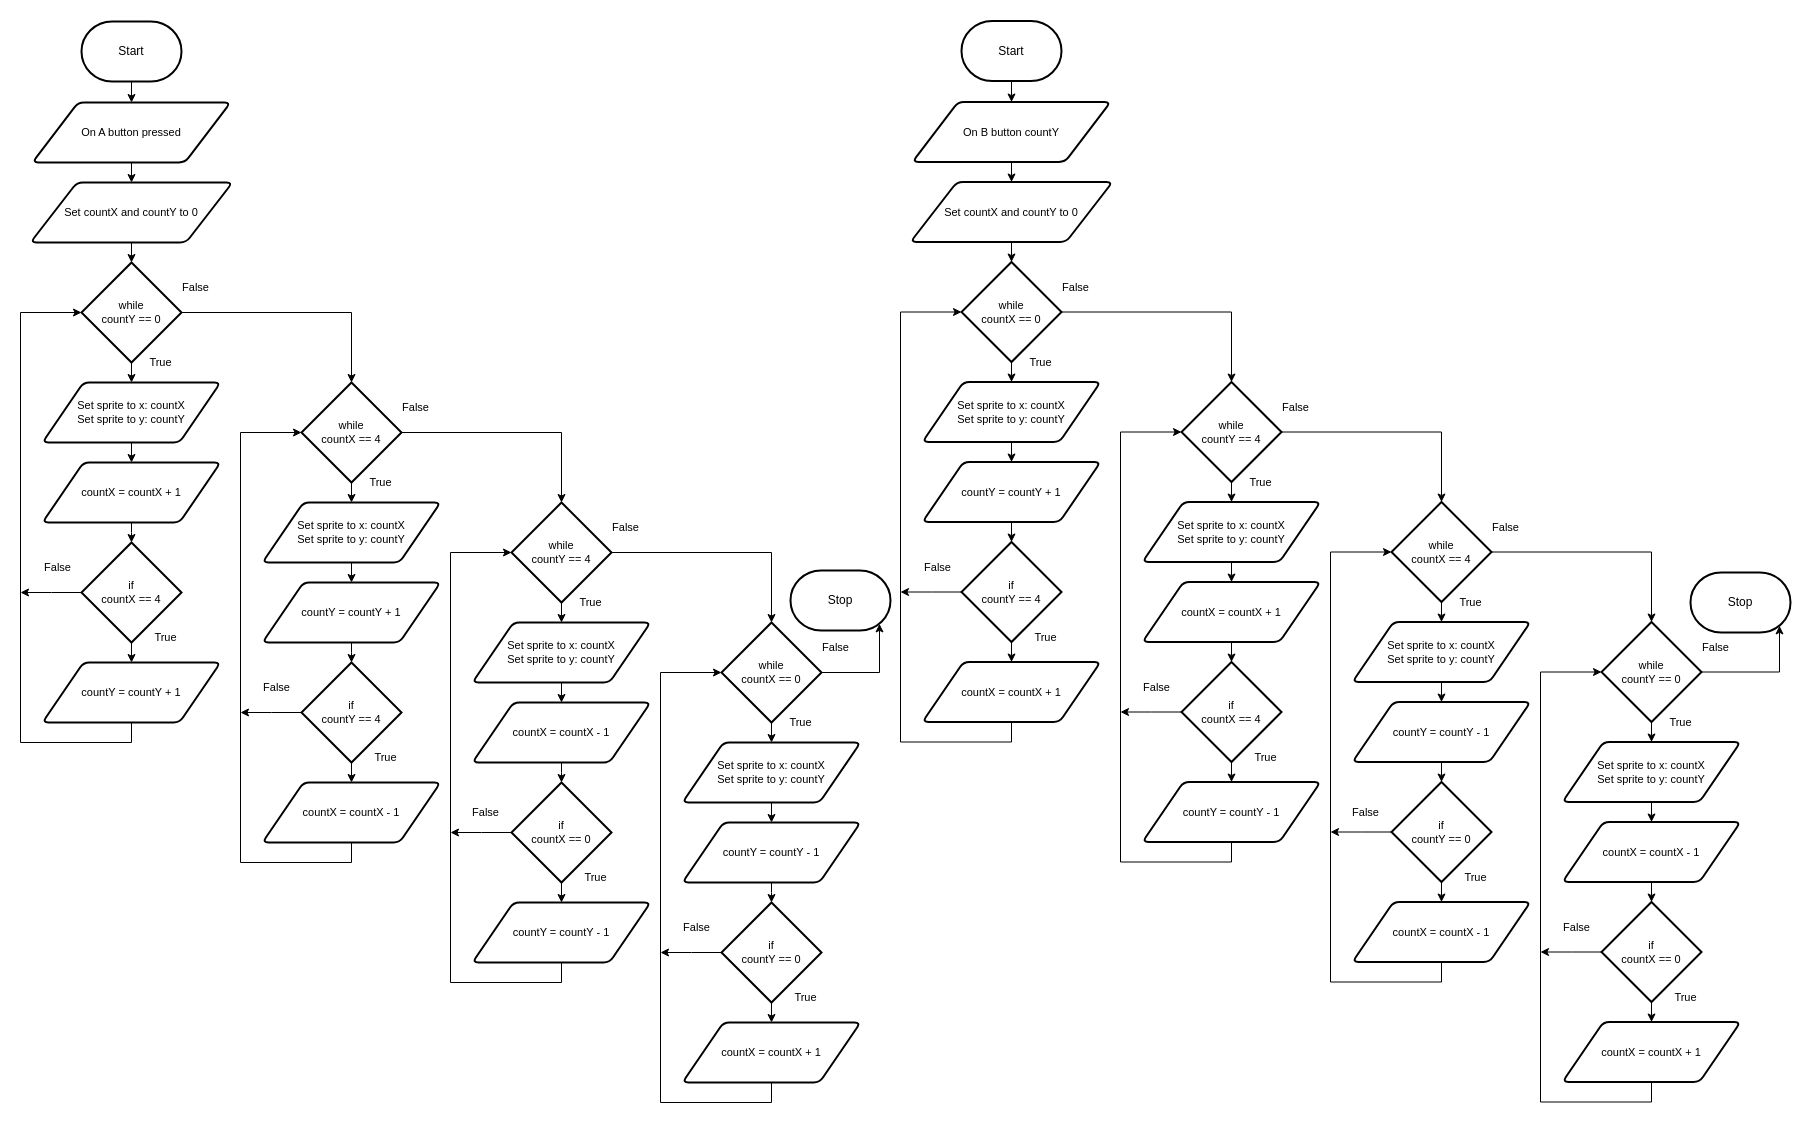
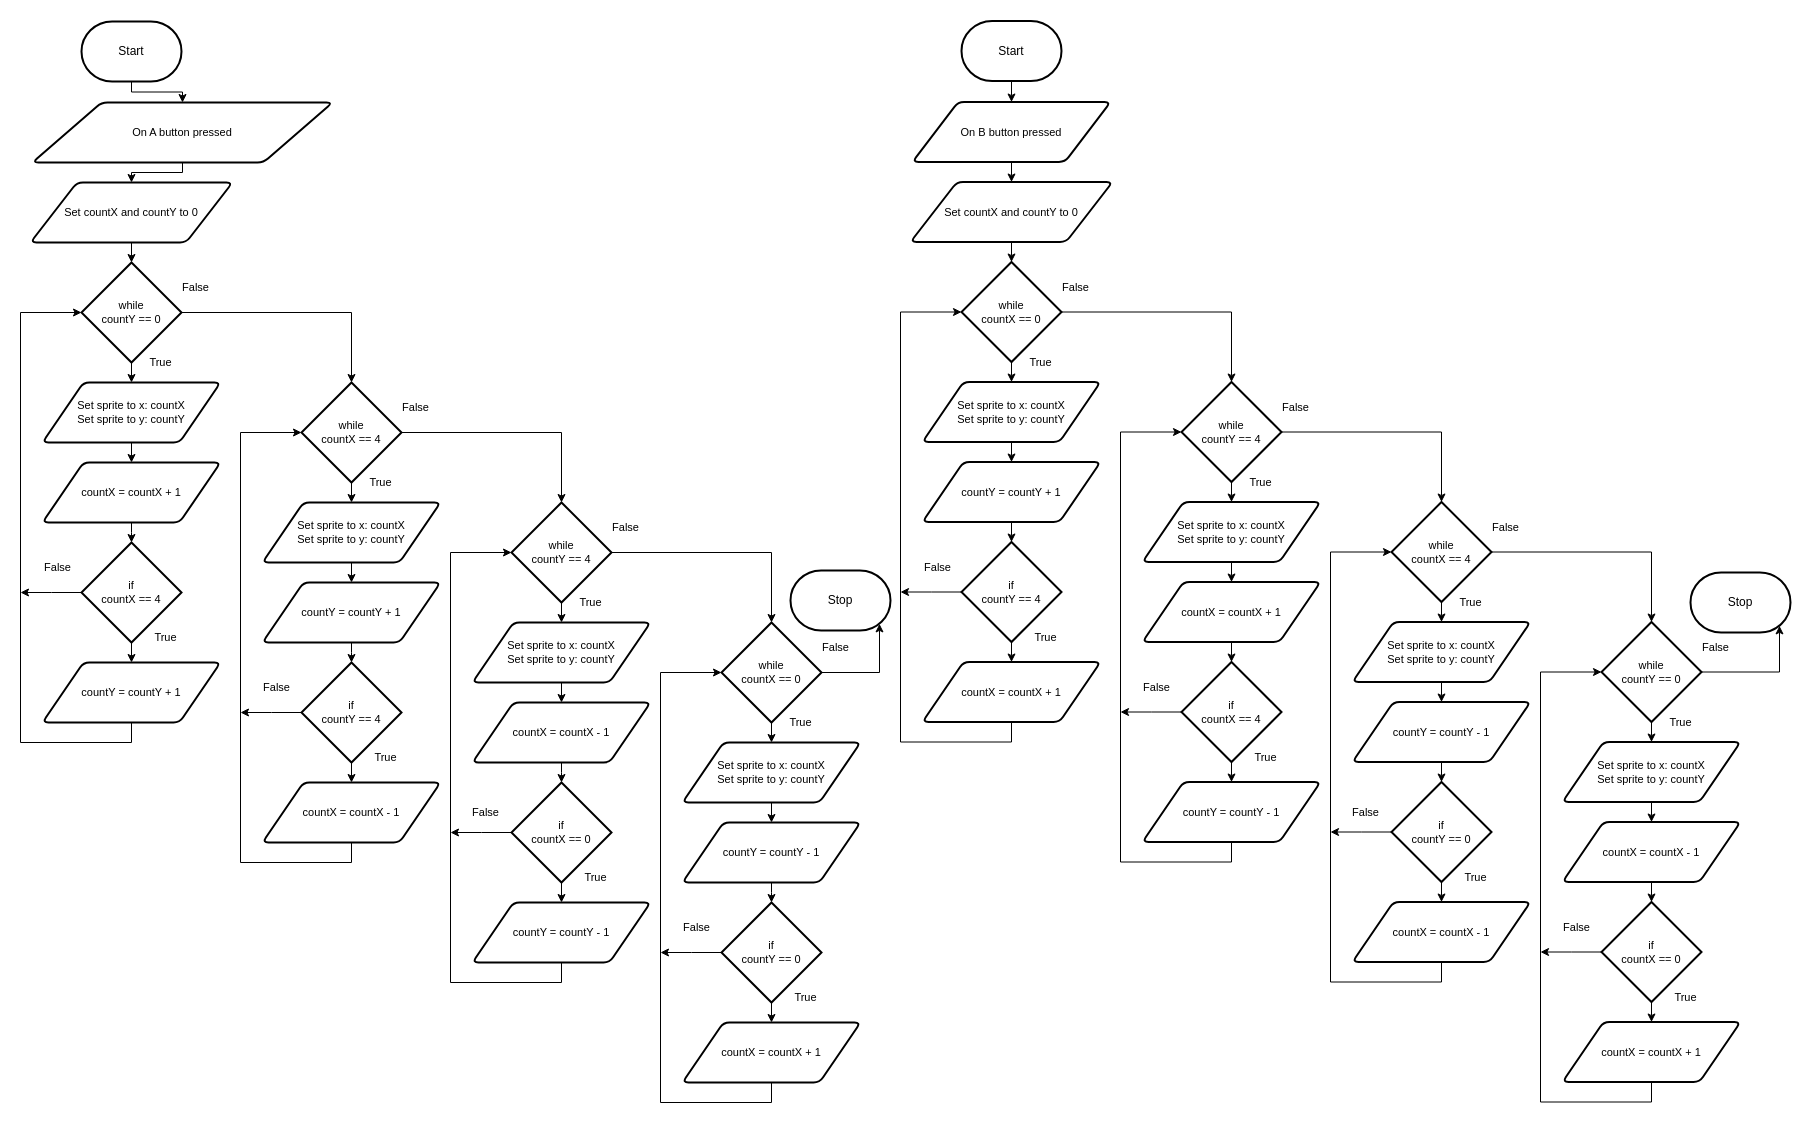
node "On A button pressed": size 198x60 -> 300x60
node "On B button countY": label "On B button countY" -> "On B button pressed"
